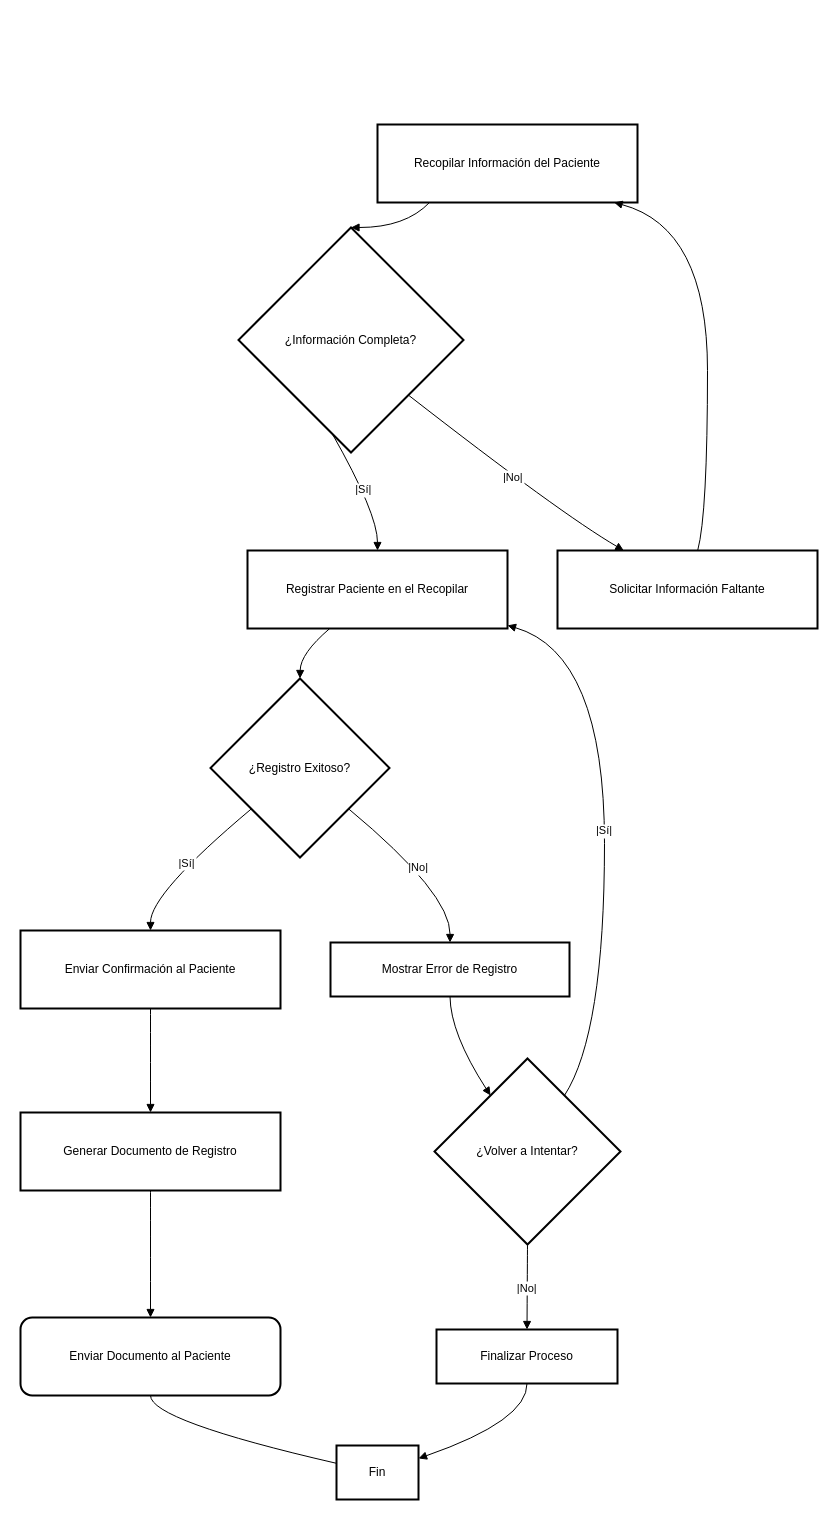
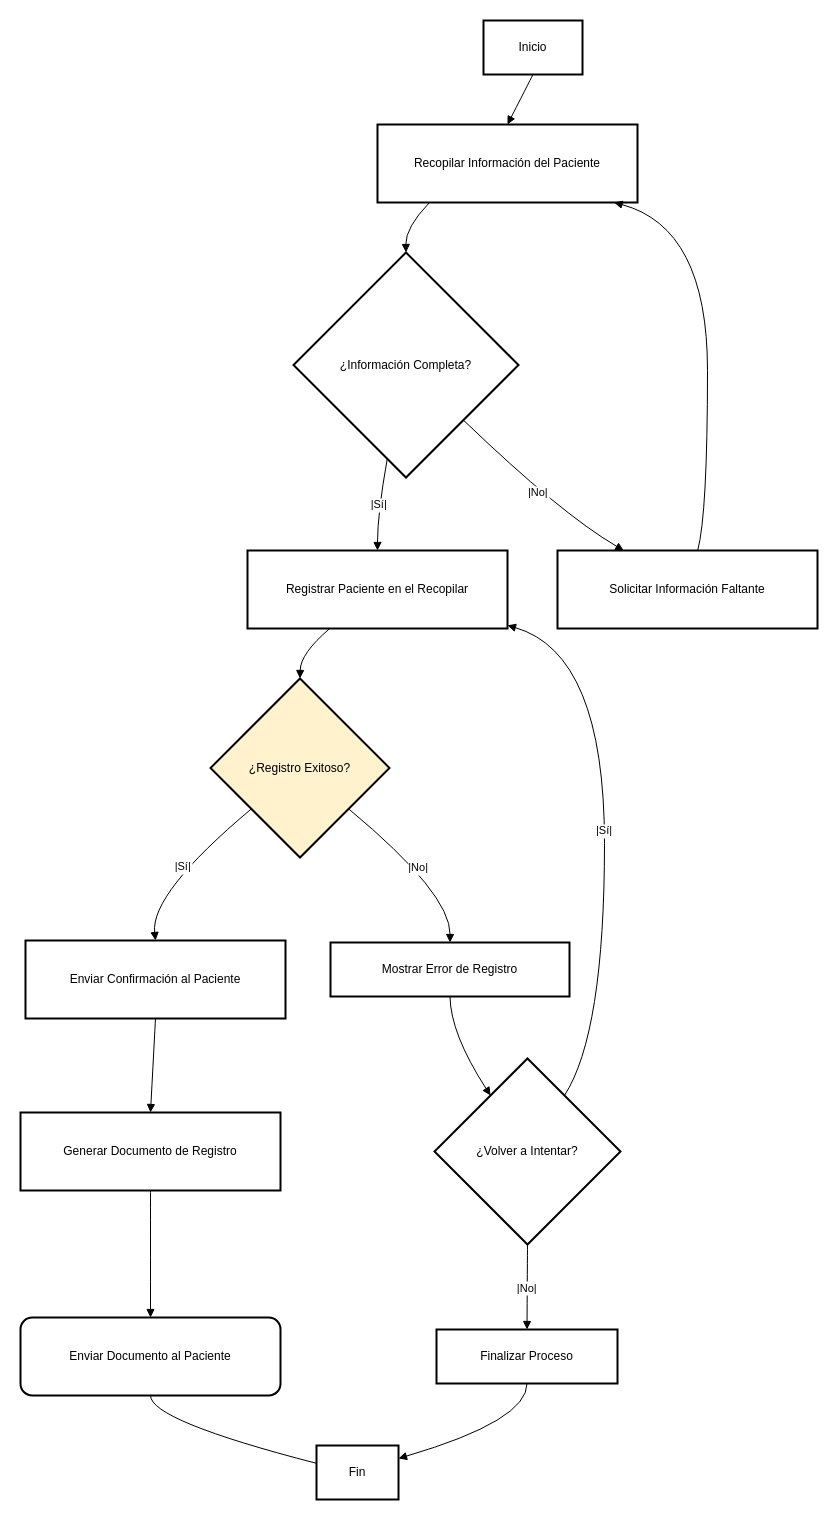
node "Inicio": added
edge "Inicio" -> "Recopilar Información del Paciente": added
node "¿Información Completa?": moved (351, 340) -> (406, 365)
node "¿Registro Exitoso?": fillcolor #ffffff -> #fff2cc
node "Enviar Confirmación al Paciente": moved (151, 970) -> (156, 980)
node "Fin": moved (378, 1473) -> (358, 1473)
